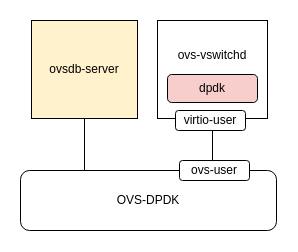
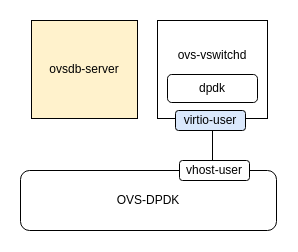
node "dpdk": fillcolor #f8cecc -> #ffffff
node "virtio-user": fillcolor #ffffff -> #dae8fc
edge "ovsdb-server" -- "OVS-DPDK": removed
node "ovs-user": label "ovs-user" -> "vhost-user"
